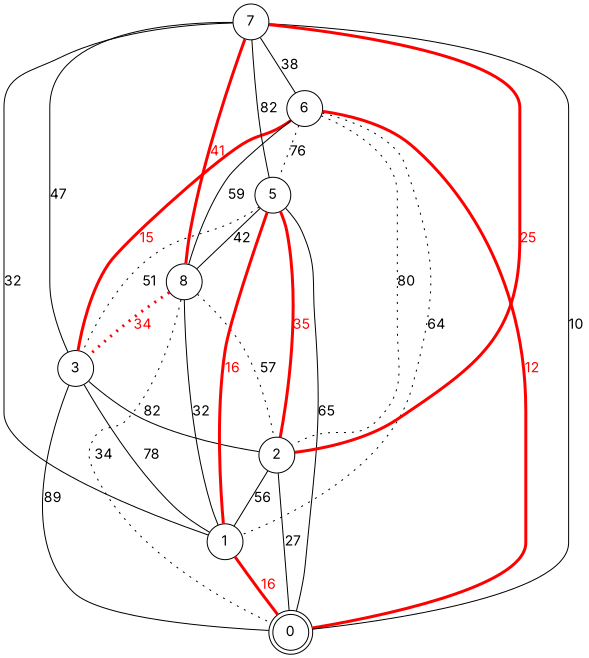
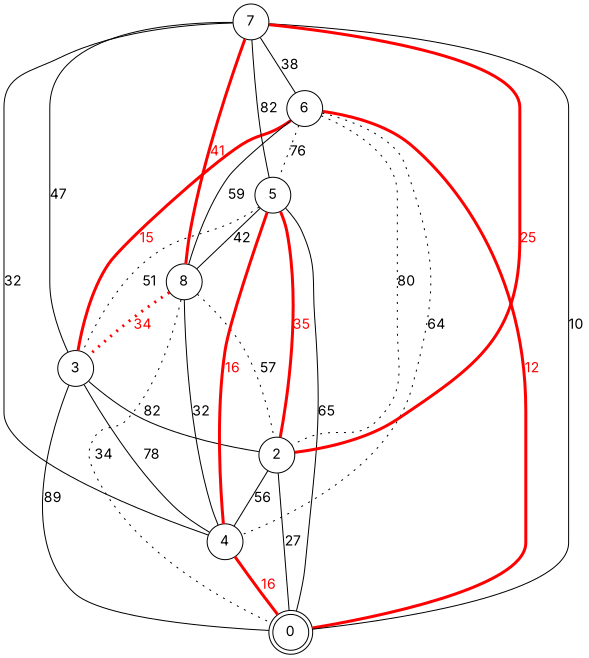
node "1": label "1" -> "4"
